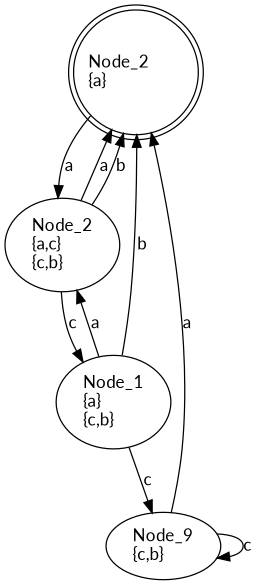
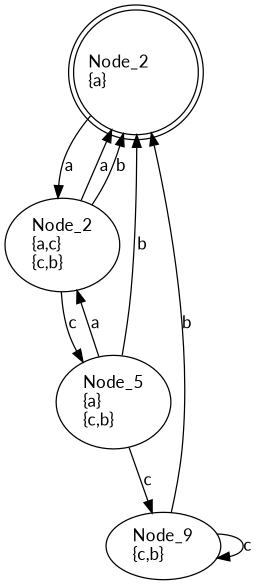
edge "Node_9 {c,b}" -> "Node_2 {a}": label "a" -> "b"
node "Node_1 {a} {c,b}": label "Node_1 {a} {c,b}" -> "Node_5 {a} {c,b}"
